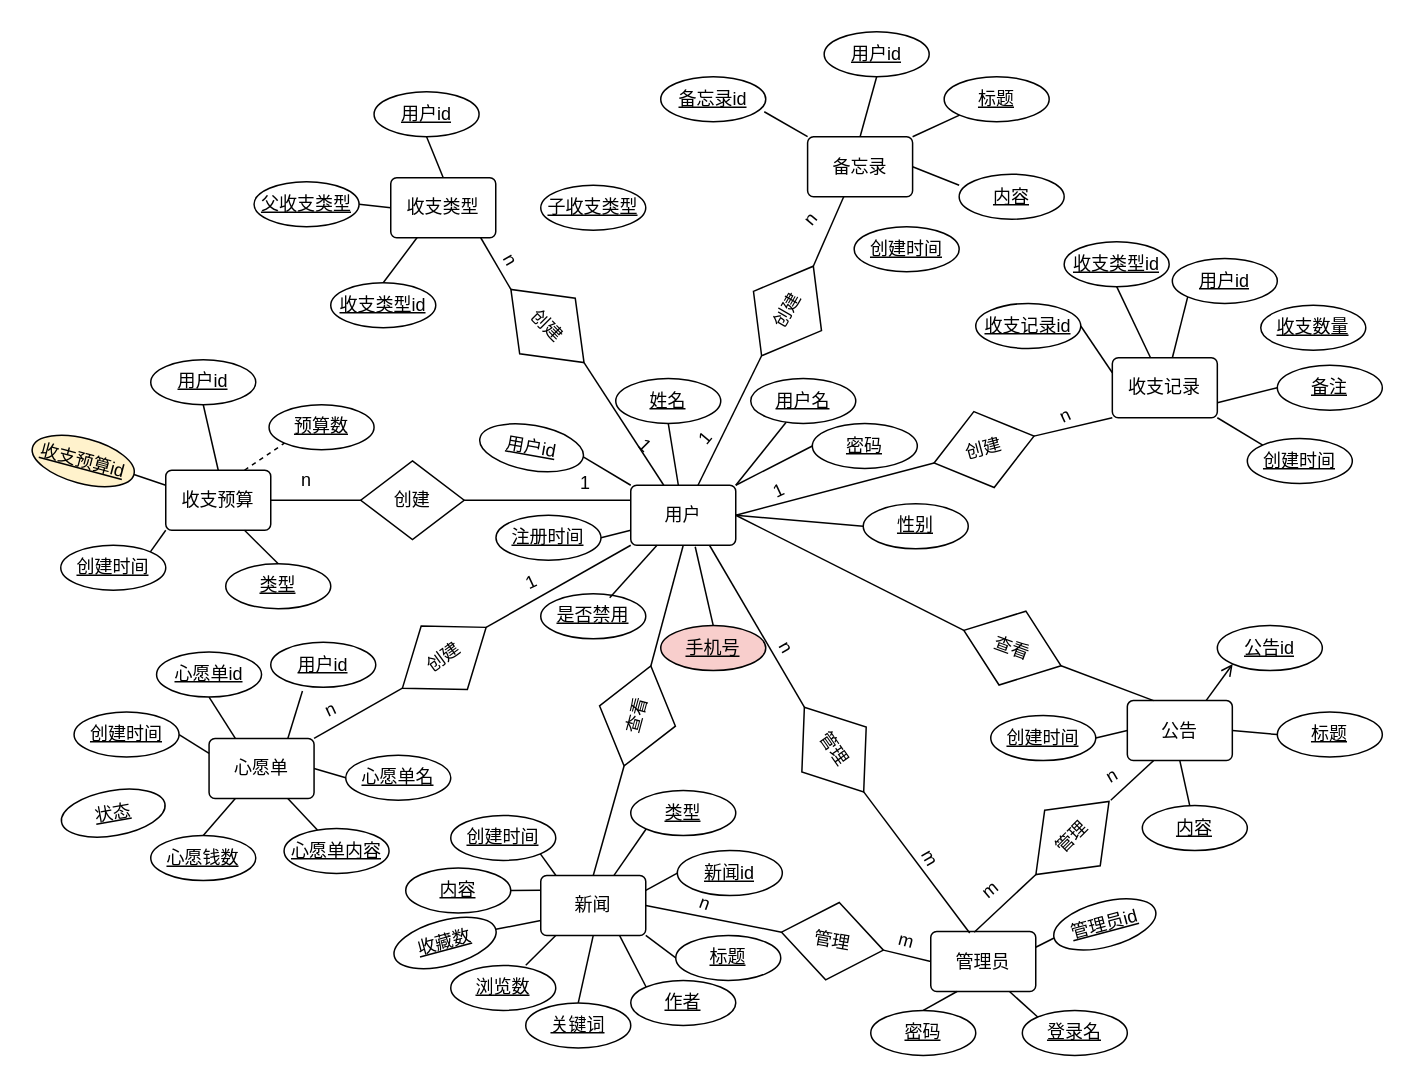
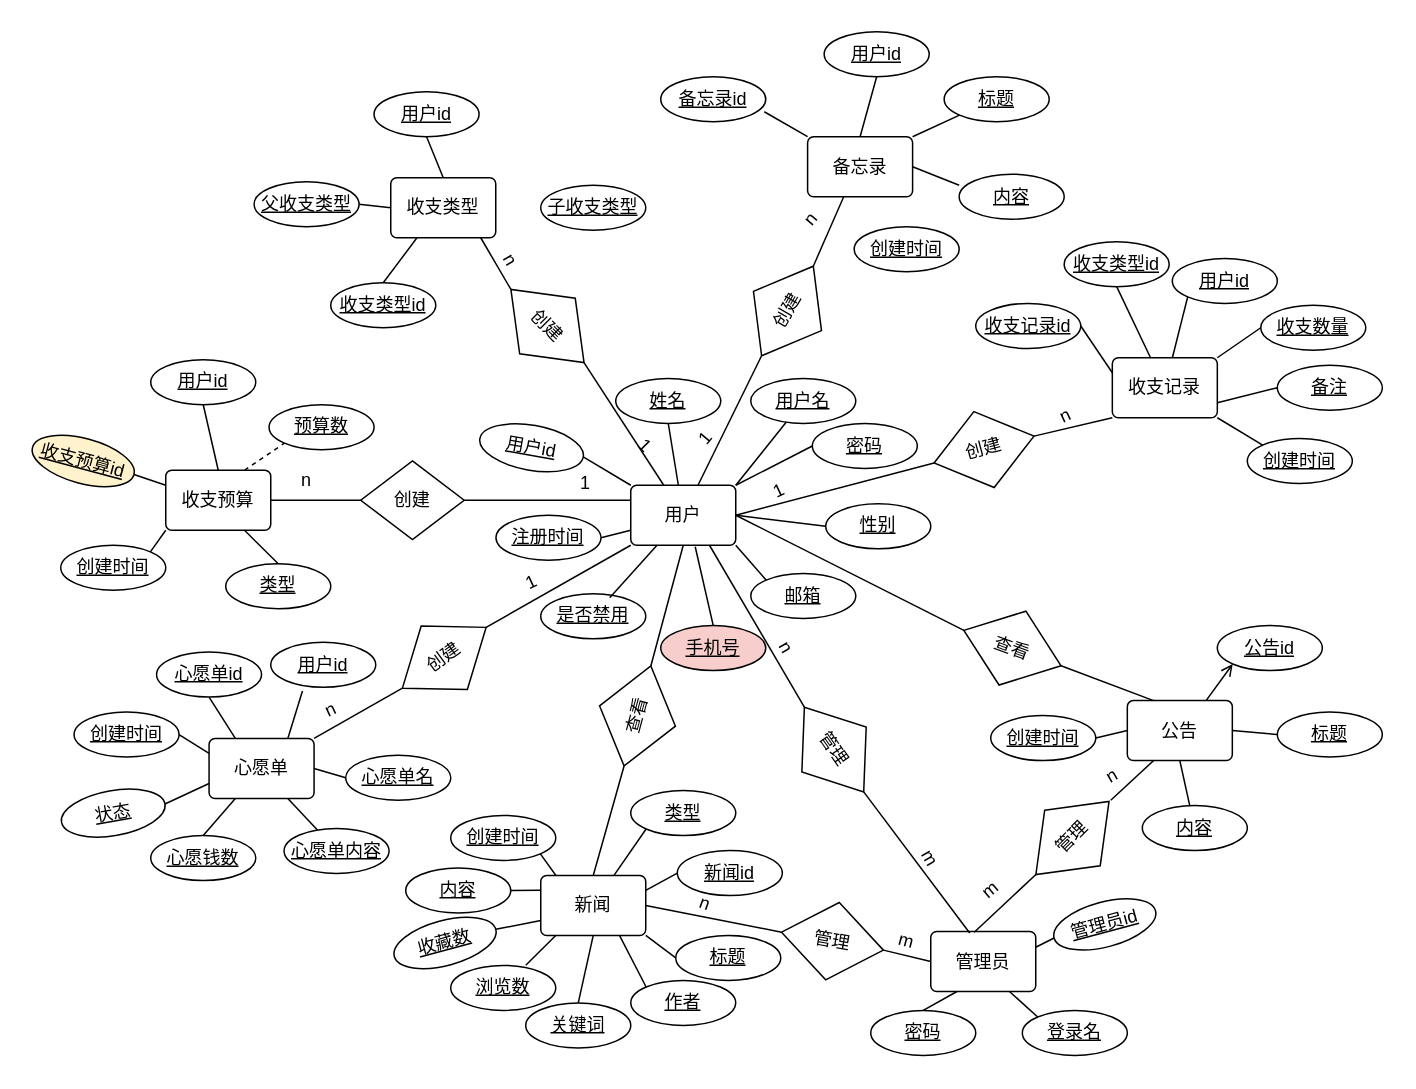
edge "收支数量" -- "收支记录": added
node "性别": moved (916, 526) -> (878, 526)
edge "用户" -- "邮箱": added
node "邮箱": added
edge "心愿单" -- "状态": added
